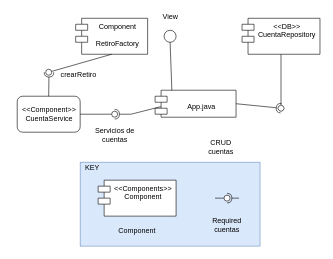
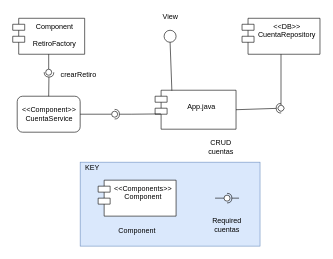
node "Component RetiroFactory": moved (112, 36) -> (49, 36)
node "App.java": size 81x27 -> 81x39
node "Servicios de cuentas": removed
